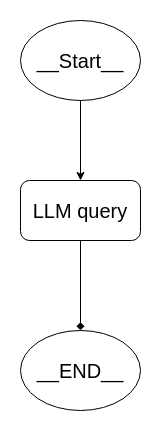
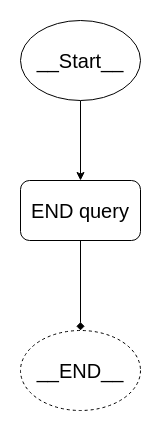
node "LLM query": label "LLM query" -> "END query"
node "__END__": style solid -> dashed
